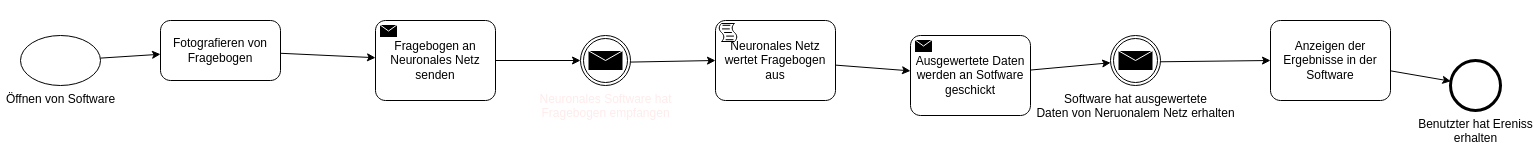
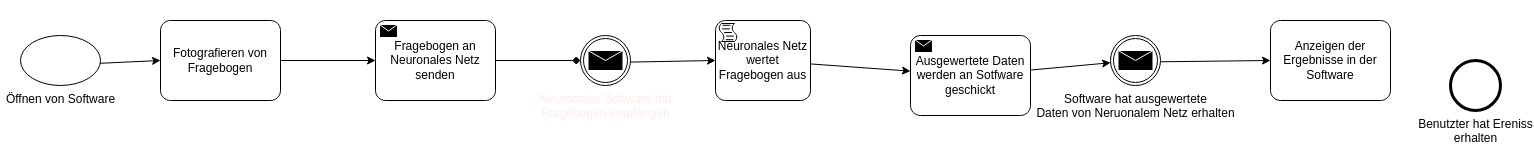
node "Fotografieren von Fragebogen": size 120x60 -> 120x80
edge "Fragebogen an Neuronales Netz senden" -> "Neuronales Software hat Fragebogen empfangen": arrowhead classic -> diamond
node "Neuronales Netz wertet Fragebogen aus": size 120x80 -> 95x80
edge "Anzeigen der Ergebnisse in der Software" -> "Benutzter hat Ereniss erhalten": removed
